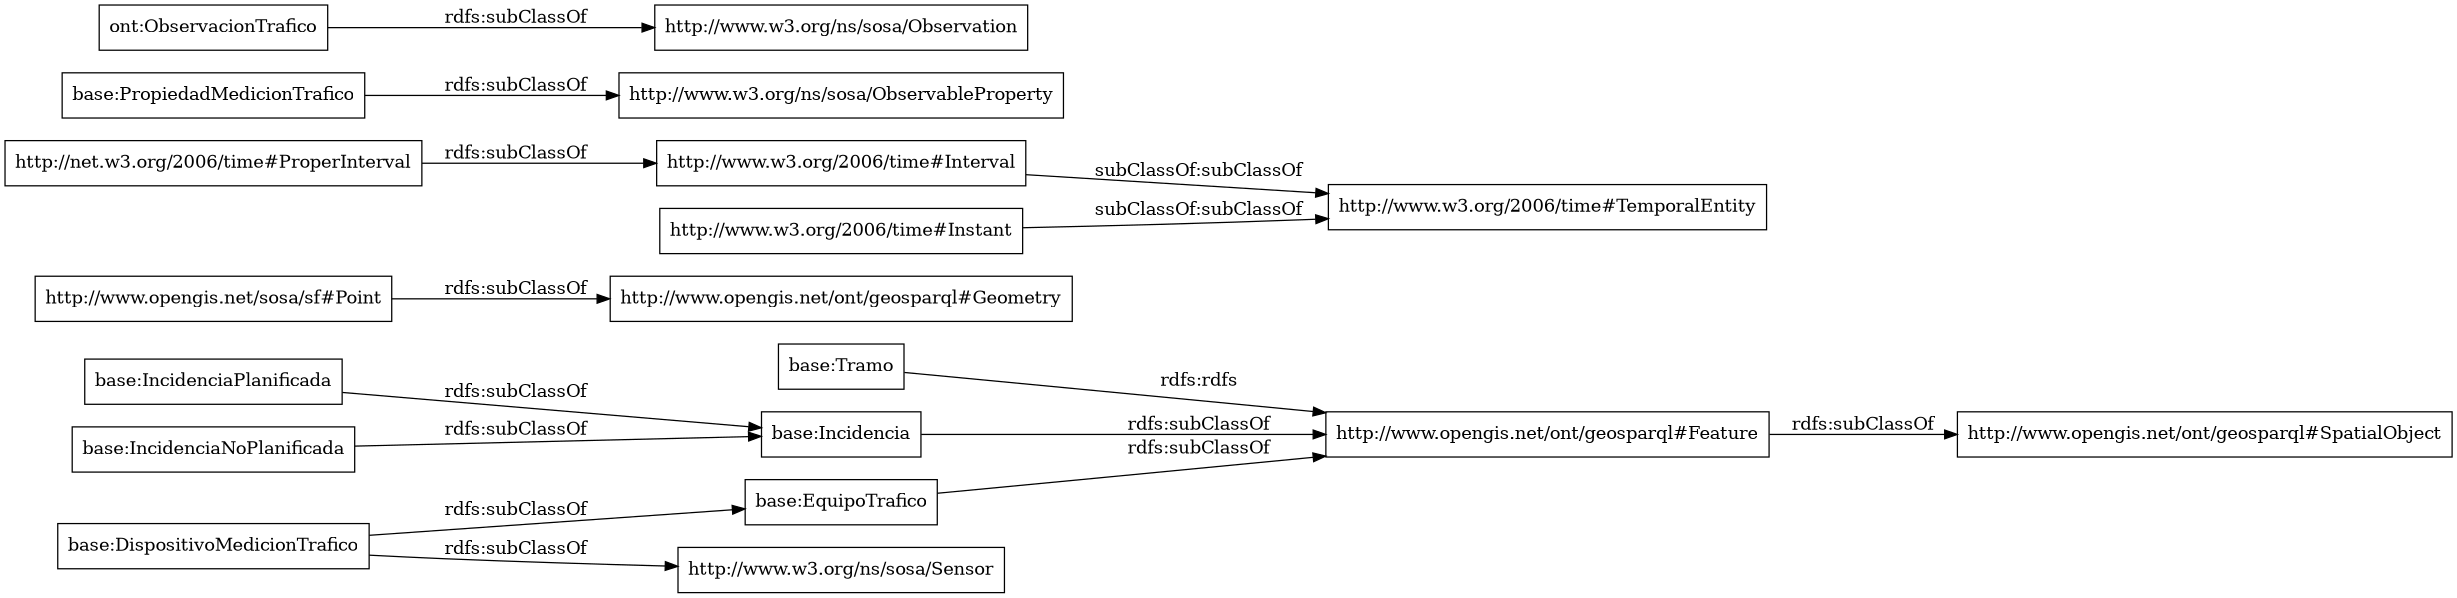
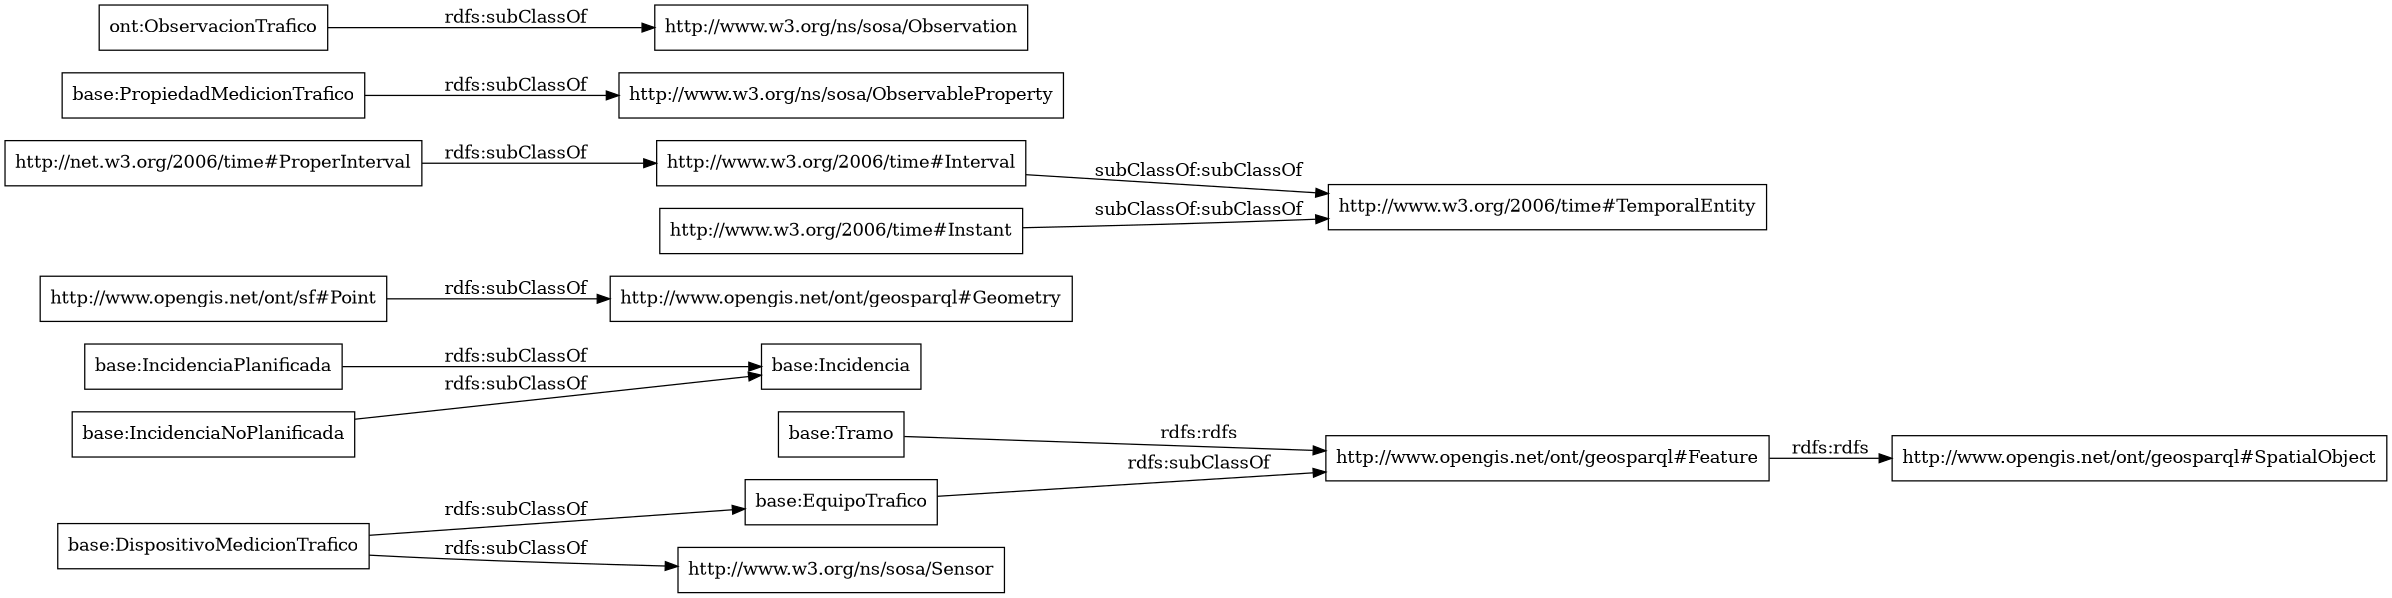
node "http://www.opengis.net/sosa/sf#Point": label "http://www.opengis.net/sosa/sf#Point" -> "http://www.opengis.net/ont/sf#Point"
edge "http://www.opengis.net/ont/geosparql#Feature" -> "http://www.opengis.net/ont/geosparql#SpatialObject": label "rdfs:subClassOf" -> "rdfs:rdfs"
edge "base:Incidencia" -> "http://www.opengis.net/ont/geosparql#Feature": removed, label "rdfs:subClassOf"
